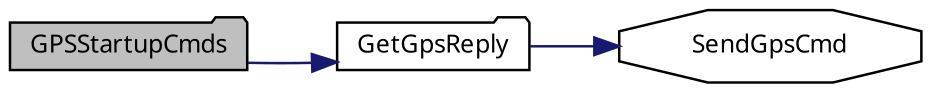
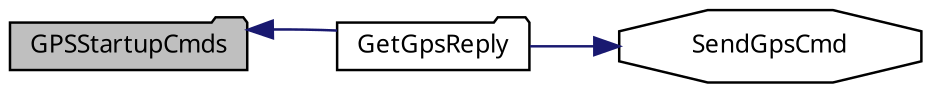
edge "GPSStartupCmds" -> "GetGpsReply": reversed
